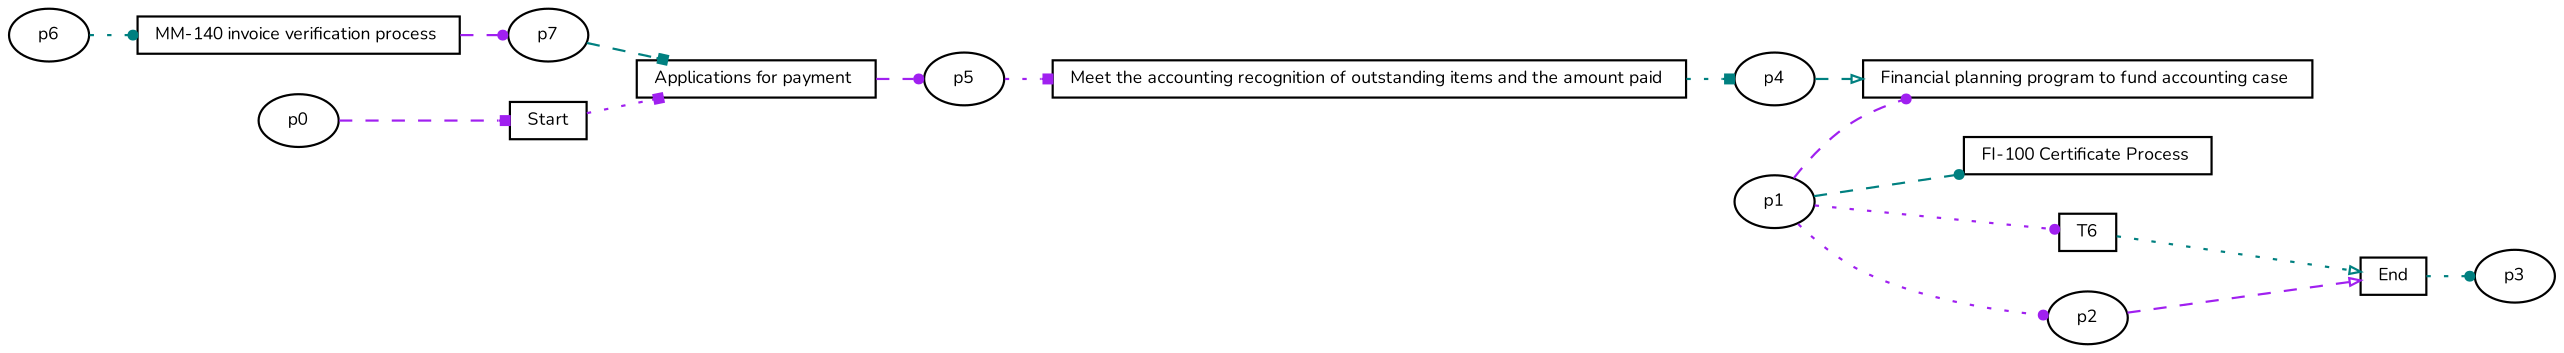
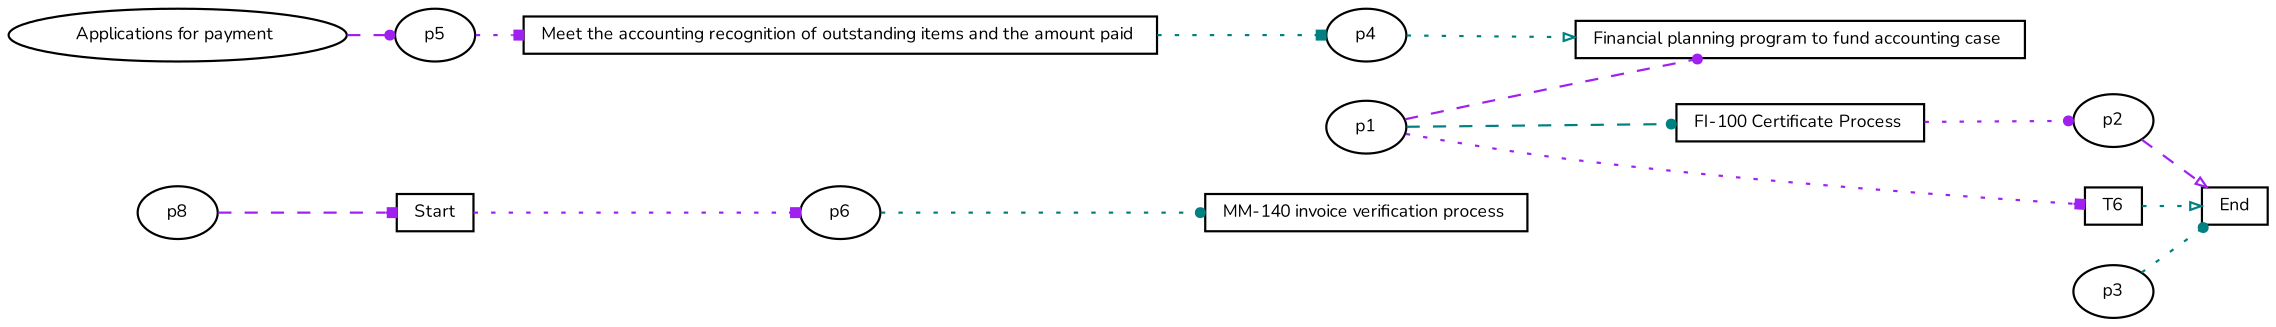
node "p7": removed
node "Applications for payment": shape box -> ellipse
edge "p4" -> "Financial planning program to fund accounting case": style dashed -> dotted
edge "Start" -> "Applications for payment": now "Start" -> "p6"
node "p0": label "p0" -> "p8"
edge "p1" -> "T6": arrowhead dot -> box
edge "End" -> "p3": reversed
edge "p1" -> "p2": now "FI-100 Certificate Process" -> "p2"
